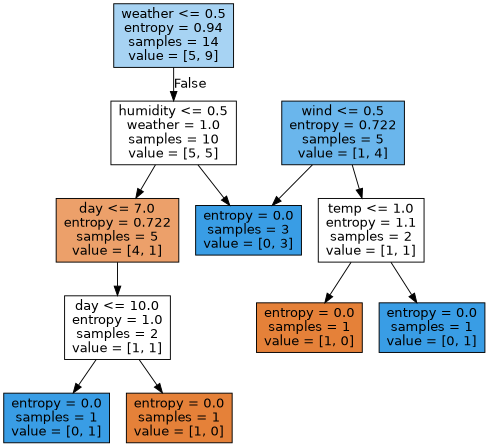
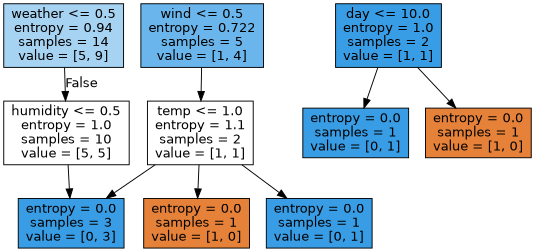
node "humidity <= 0.5 weather = 1.0 samples = 10 value = [5, 5]": label "humidity <= 0.5 weather = 1.0 samples = 10 value = [5, 5]" -> "humidity <= 0.5 entropy = 1.0 samples = 10 value = [5, 5]"
edge "wind <= 0.5 entropy = 0.722 samples = 5 value = [1, 4]" -> "entropy = 0.0 samples = 3 value = [0, 3]": now "temp <= 1.0 entropy = 1.1 samples = 2 value = [1, 1]" -> "entropy = 0.0 samples = 3 value = [0, 3]"
node "day <= 7.0 entropy = 0.722 samples = 5 value = [4, 1]": removed
node "day <= 10.0 entropy = 1.0 samples = 2 value = [1, 1]": fillcolor #ffffff -> #399de5
